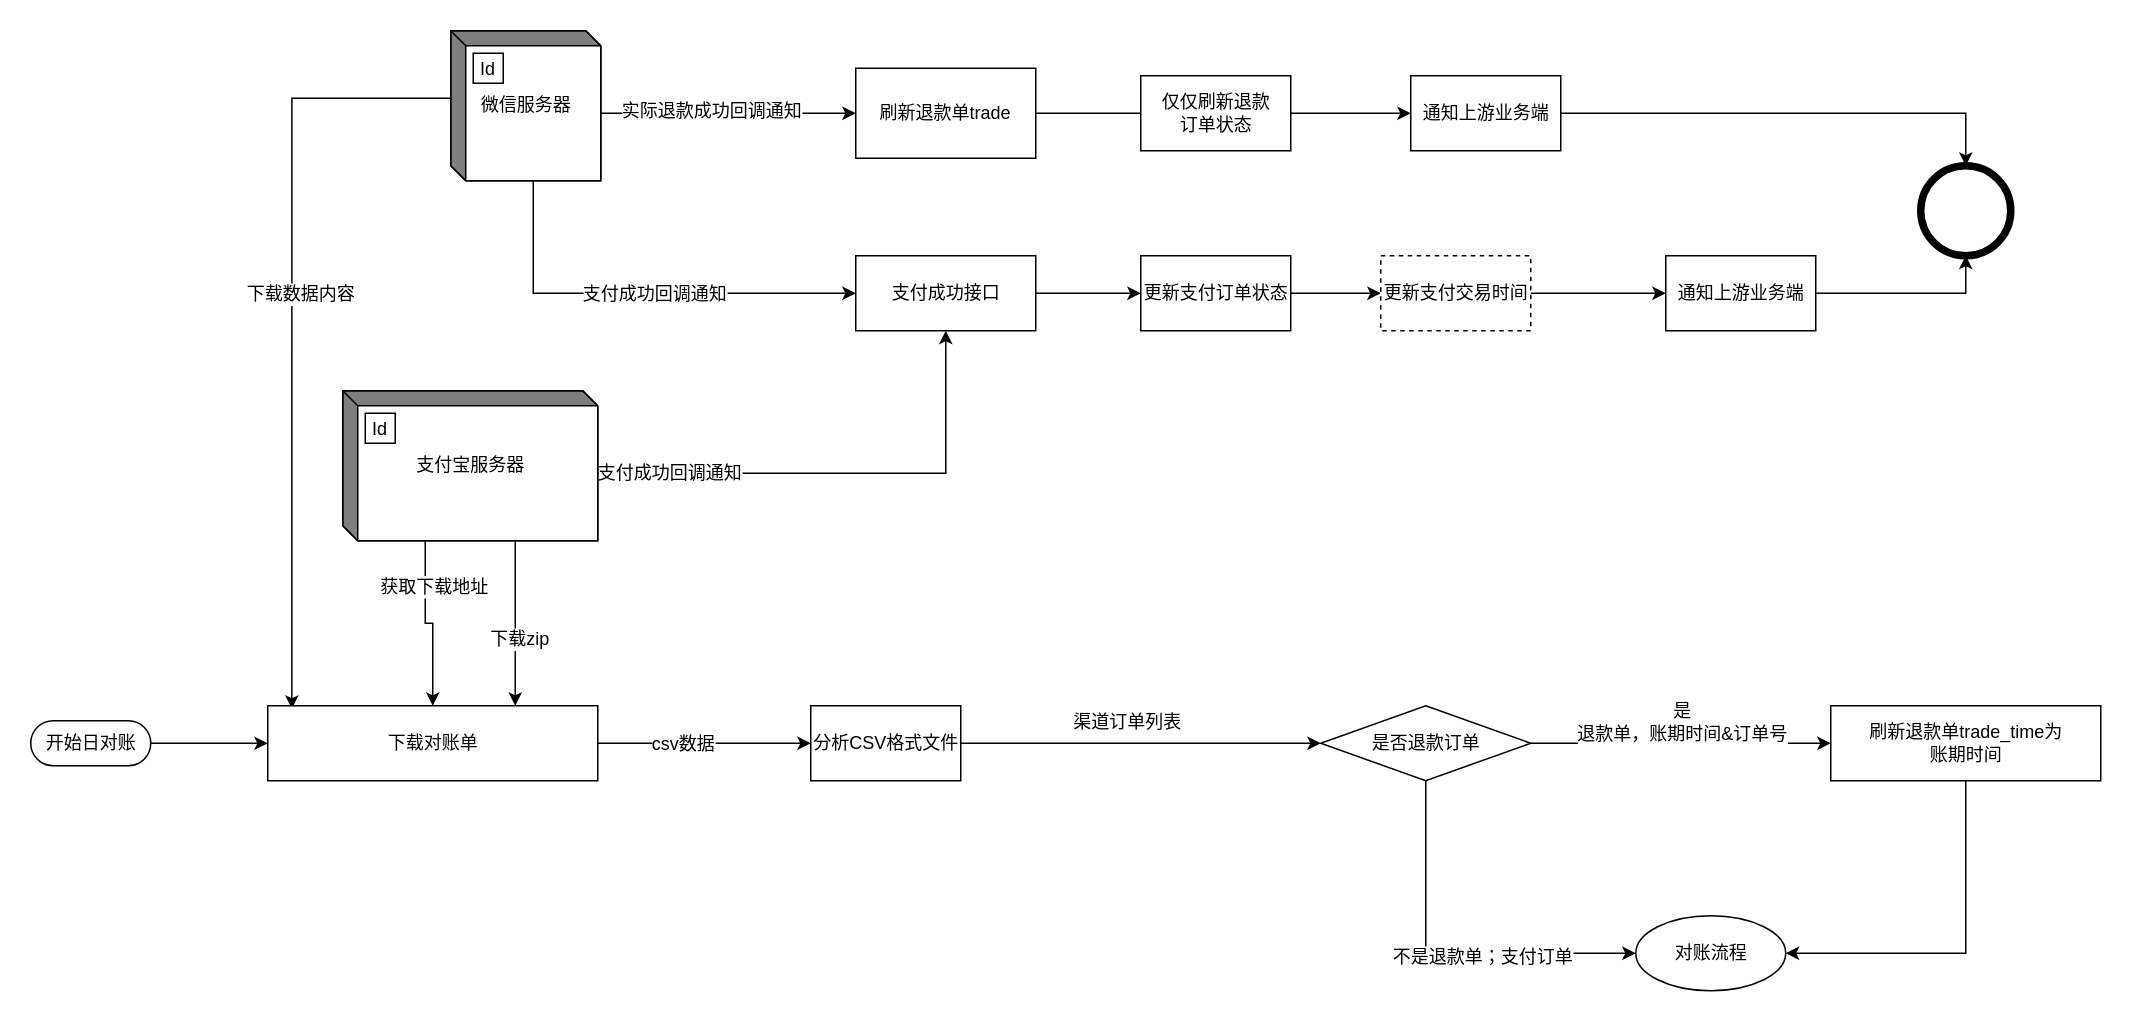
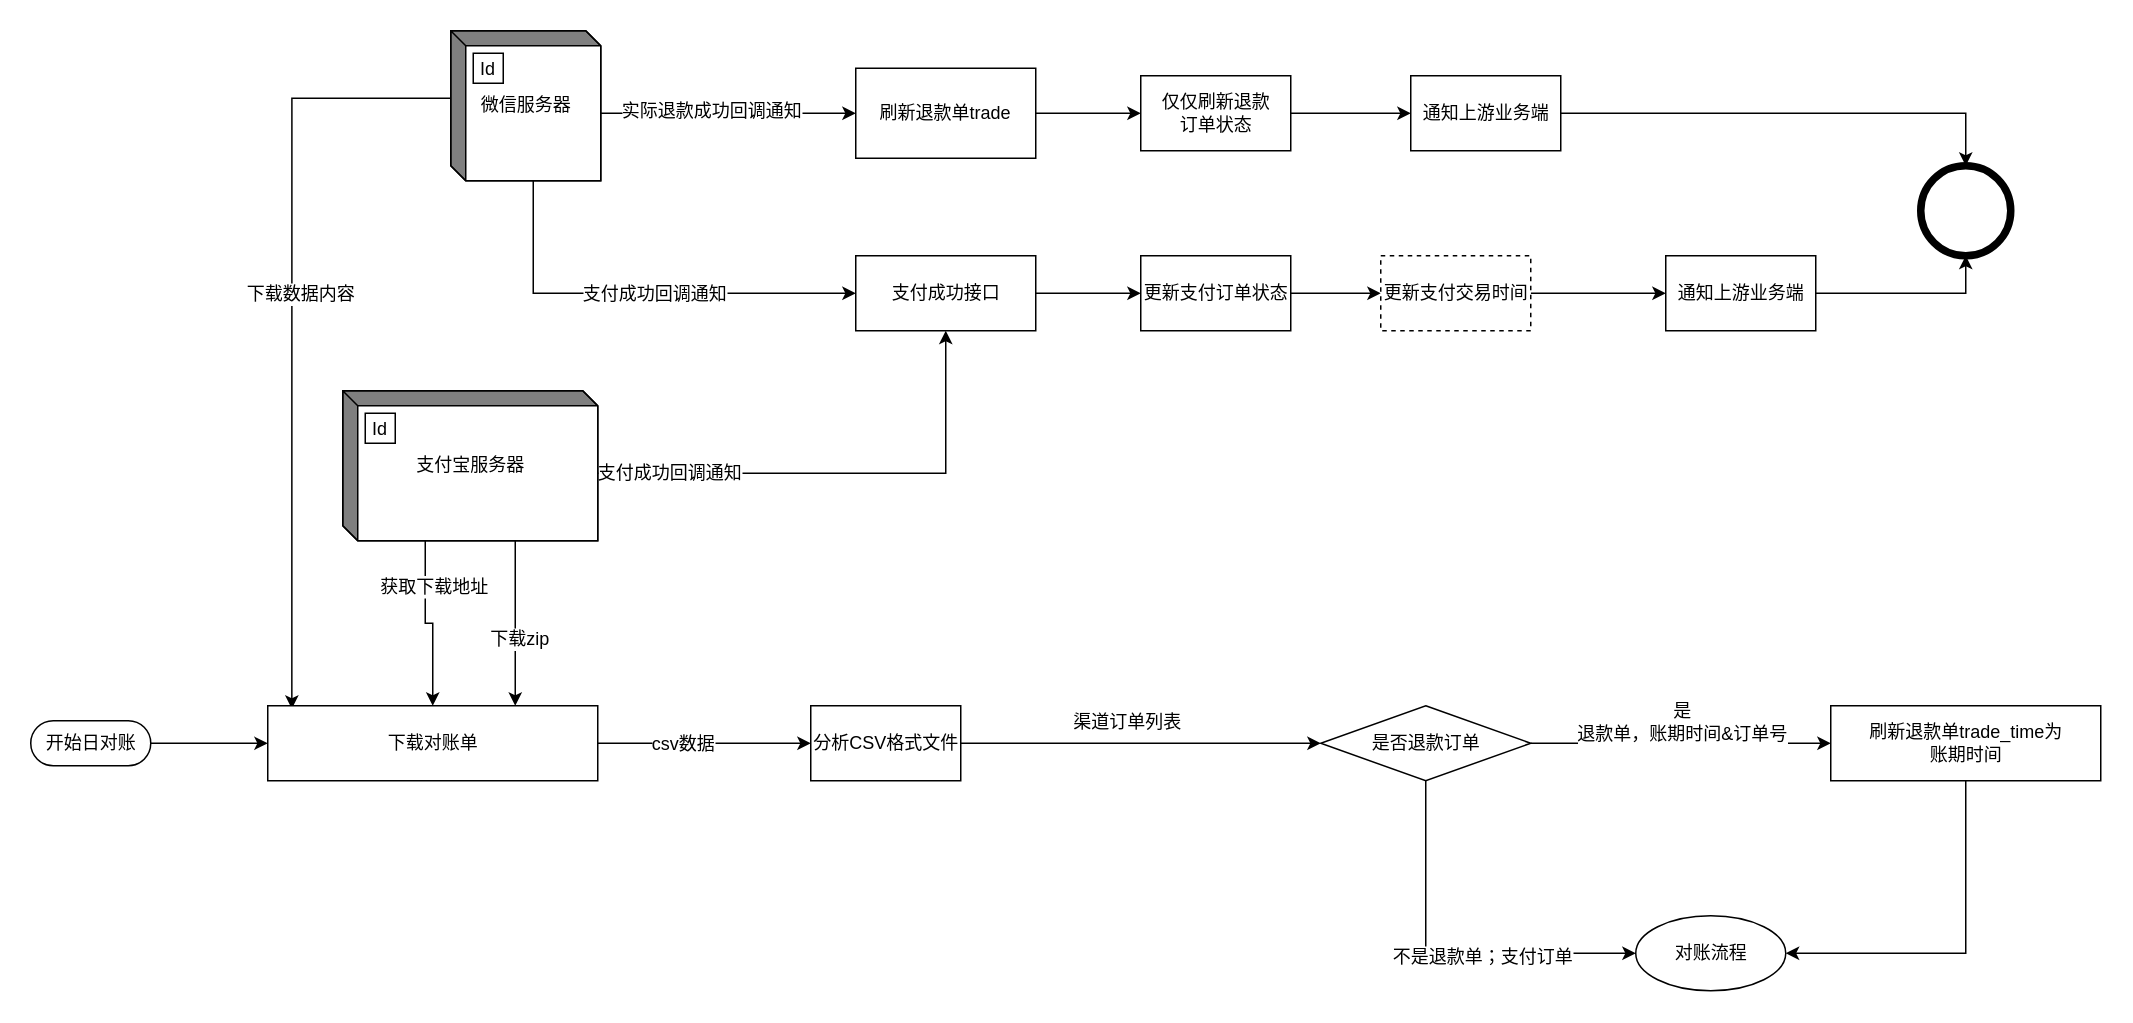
edge "刷新退款单trade" -- "仅仅刷新退款 订单状态": arrowhead none -> classic
